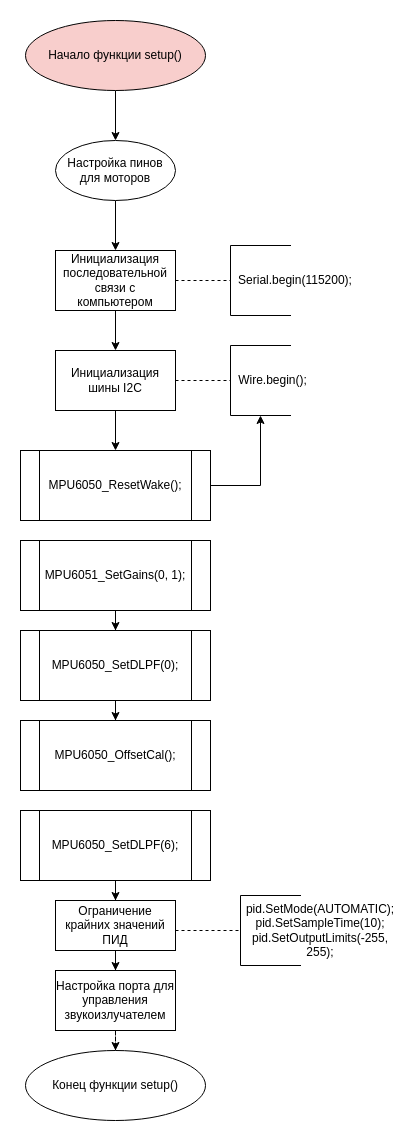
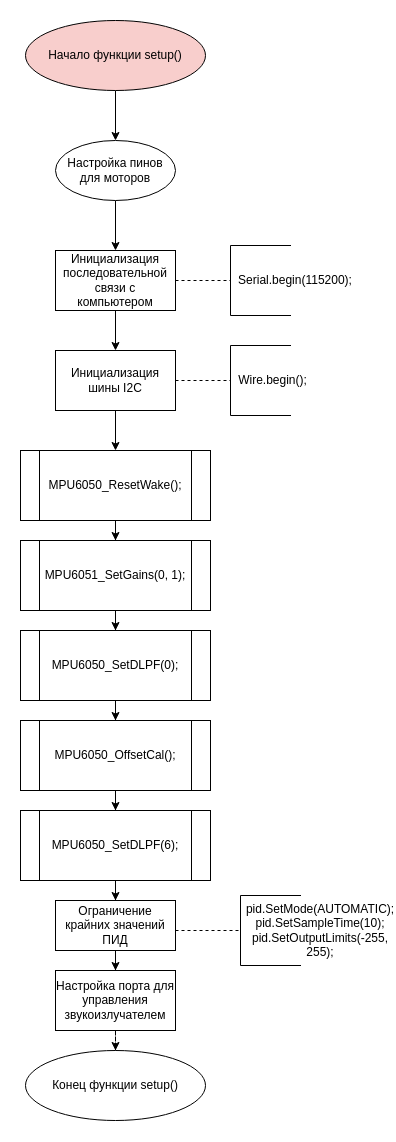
edge "MPU6050_ResetWake();" -> "Wire.begin();": now "MPU6050_ResetWake();" -> "MPU6051_SetGains(0, 1);"
edge "MPU6050_OffsetCal();" -> "MPU6050_SetDLPF(6);": added
